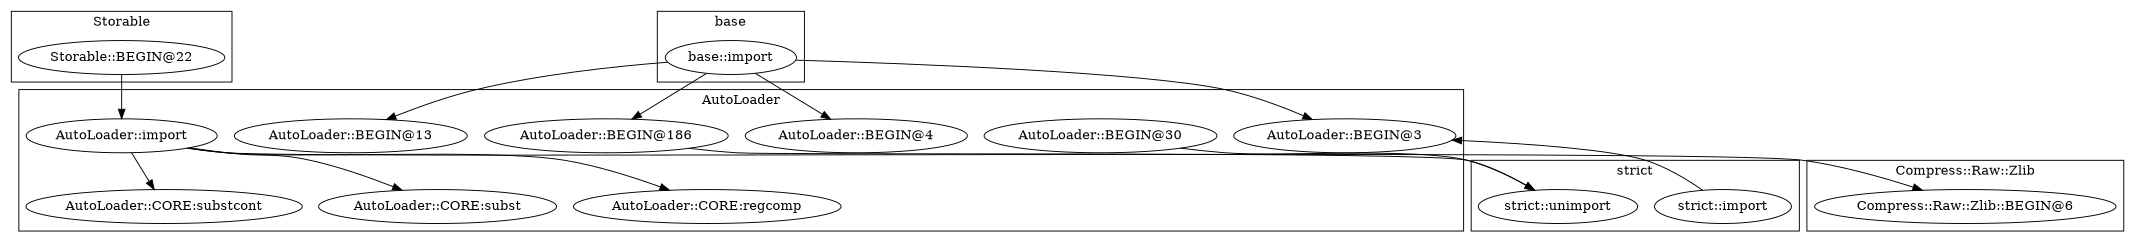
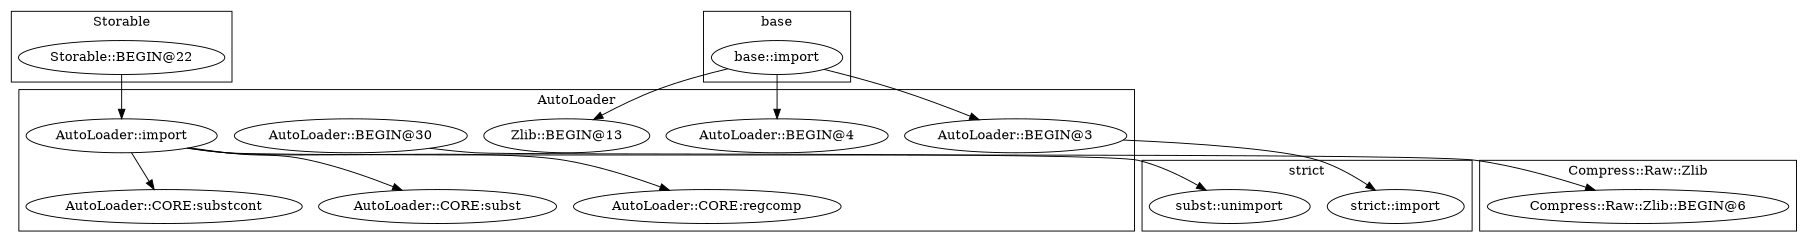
node "AutoLoader::BEGIN@13": label "AutoLoader::BEGIN@13" -> "Zlib::BEGIN@13"
node "AutoLoader::BEGIN@186": removed
edge "strict::import" -> "AutoLoader::BEGIN@3": reversed
node "strict::unimport": label "strict::unimport" -> "subst::unimport"
